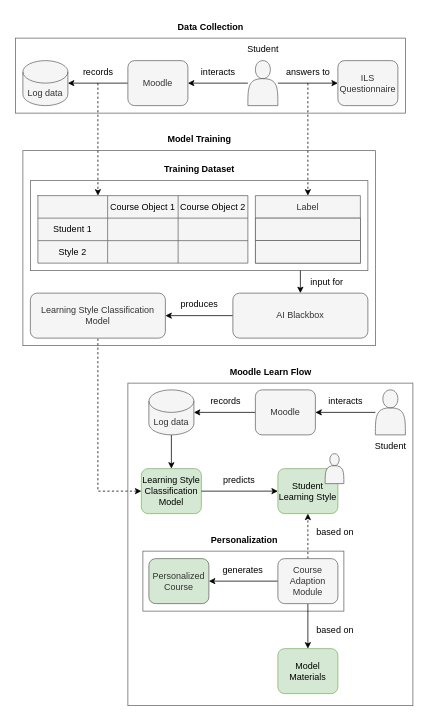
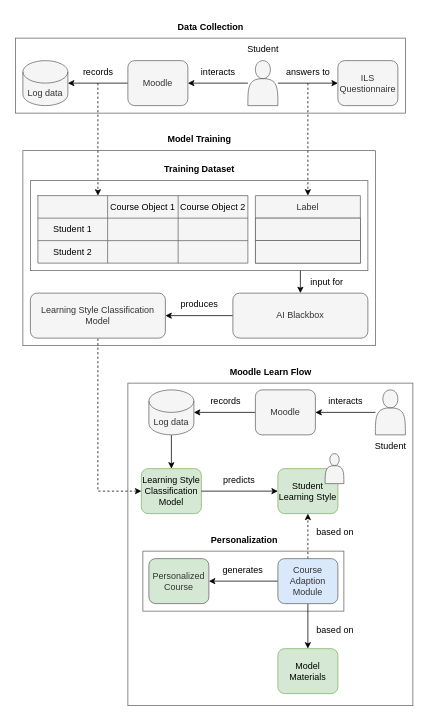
node "Style 2": label "Style 2" -> "Student 2"
node "Course Adaption Module": fillcolor #f5f5f5 -> #dae8fc
